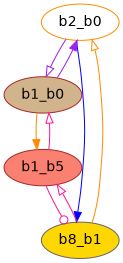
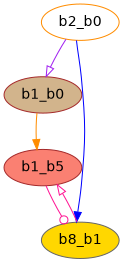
edge "b1_b0" -> "b2_b0": removed
edge "b8_b1" -> "b2_b0": removed
edge "b1_b5" -> "b1_b0": removed
